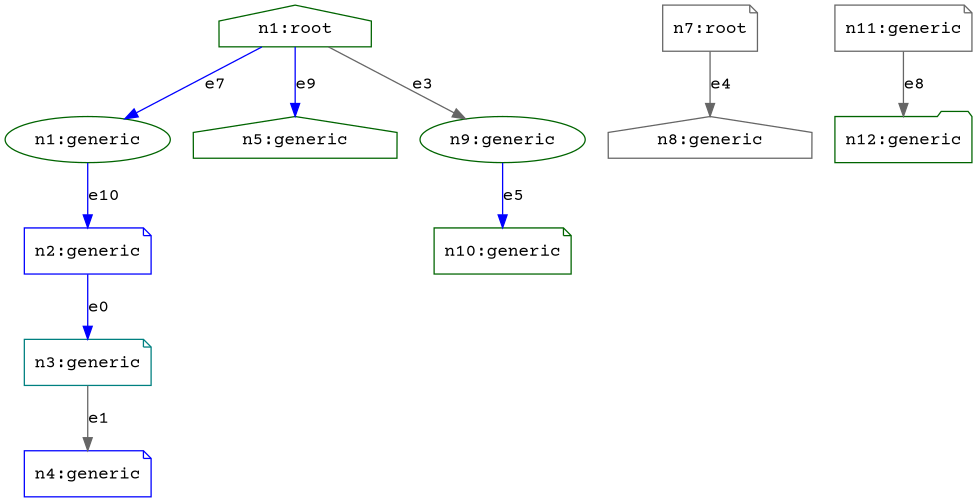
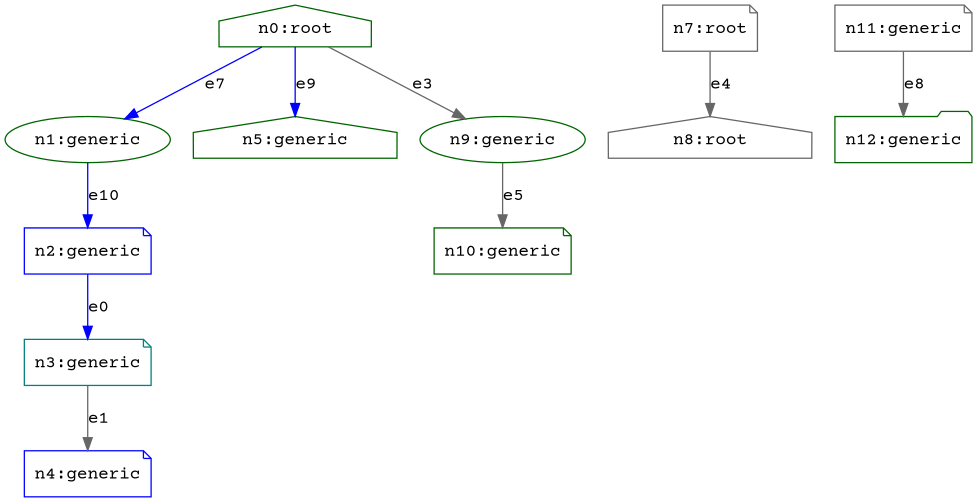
node "n1:root": label "n1:root" -> "n0:root"
node "n8:generic": label "n8:generic" -> "n8:root"
edge "n9:generic" -> "n10:generic": color blue -> gray40
